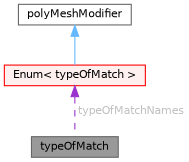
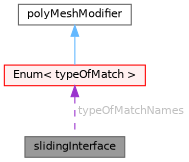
node "typeOfMatch": label "typeOfMatch" -> "slidingInterface"
